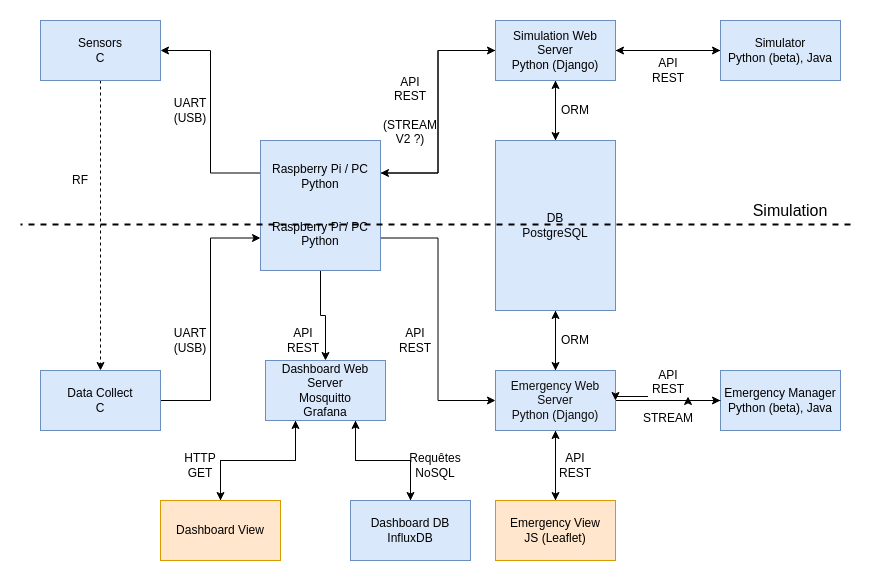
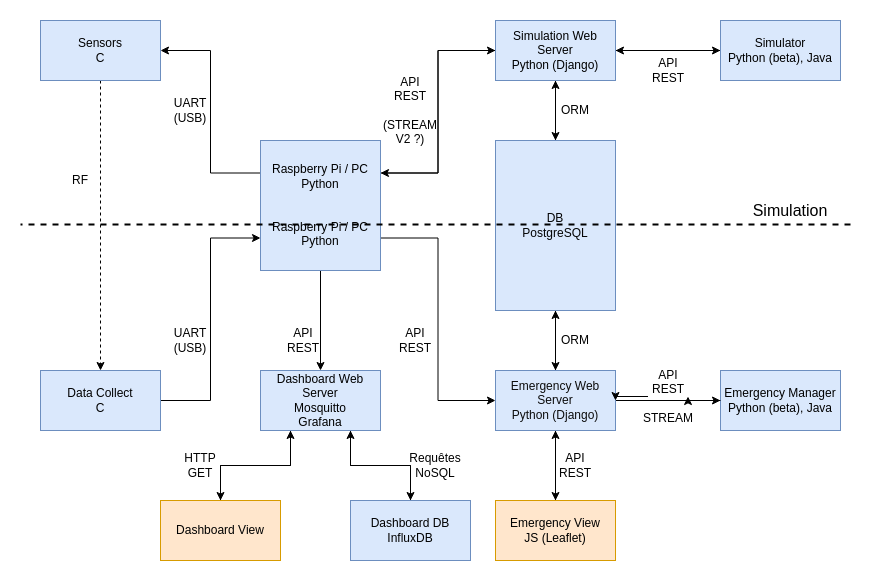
node "Dashboard Web Server Mosquitto Grafana": moved (326, 391) -> (321, 401)
